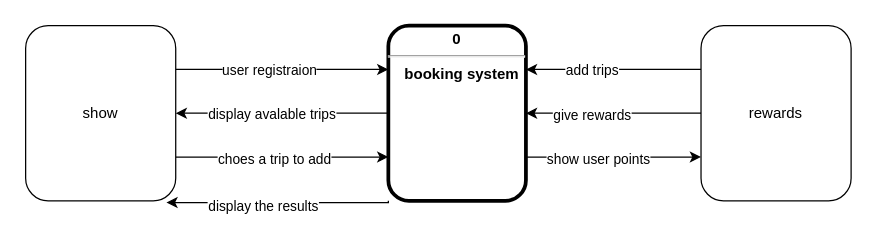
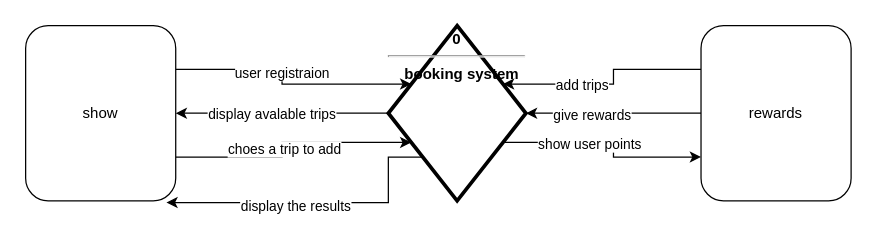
node "0 booking system": shape rounded rectangle -> diamond
